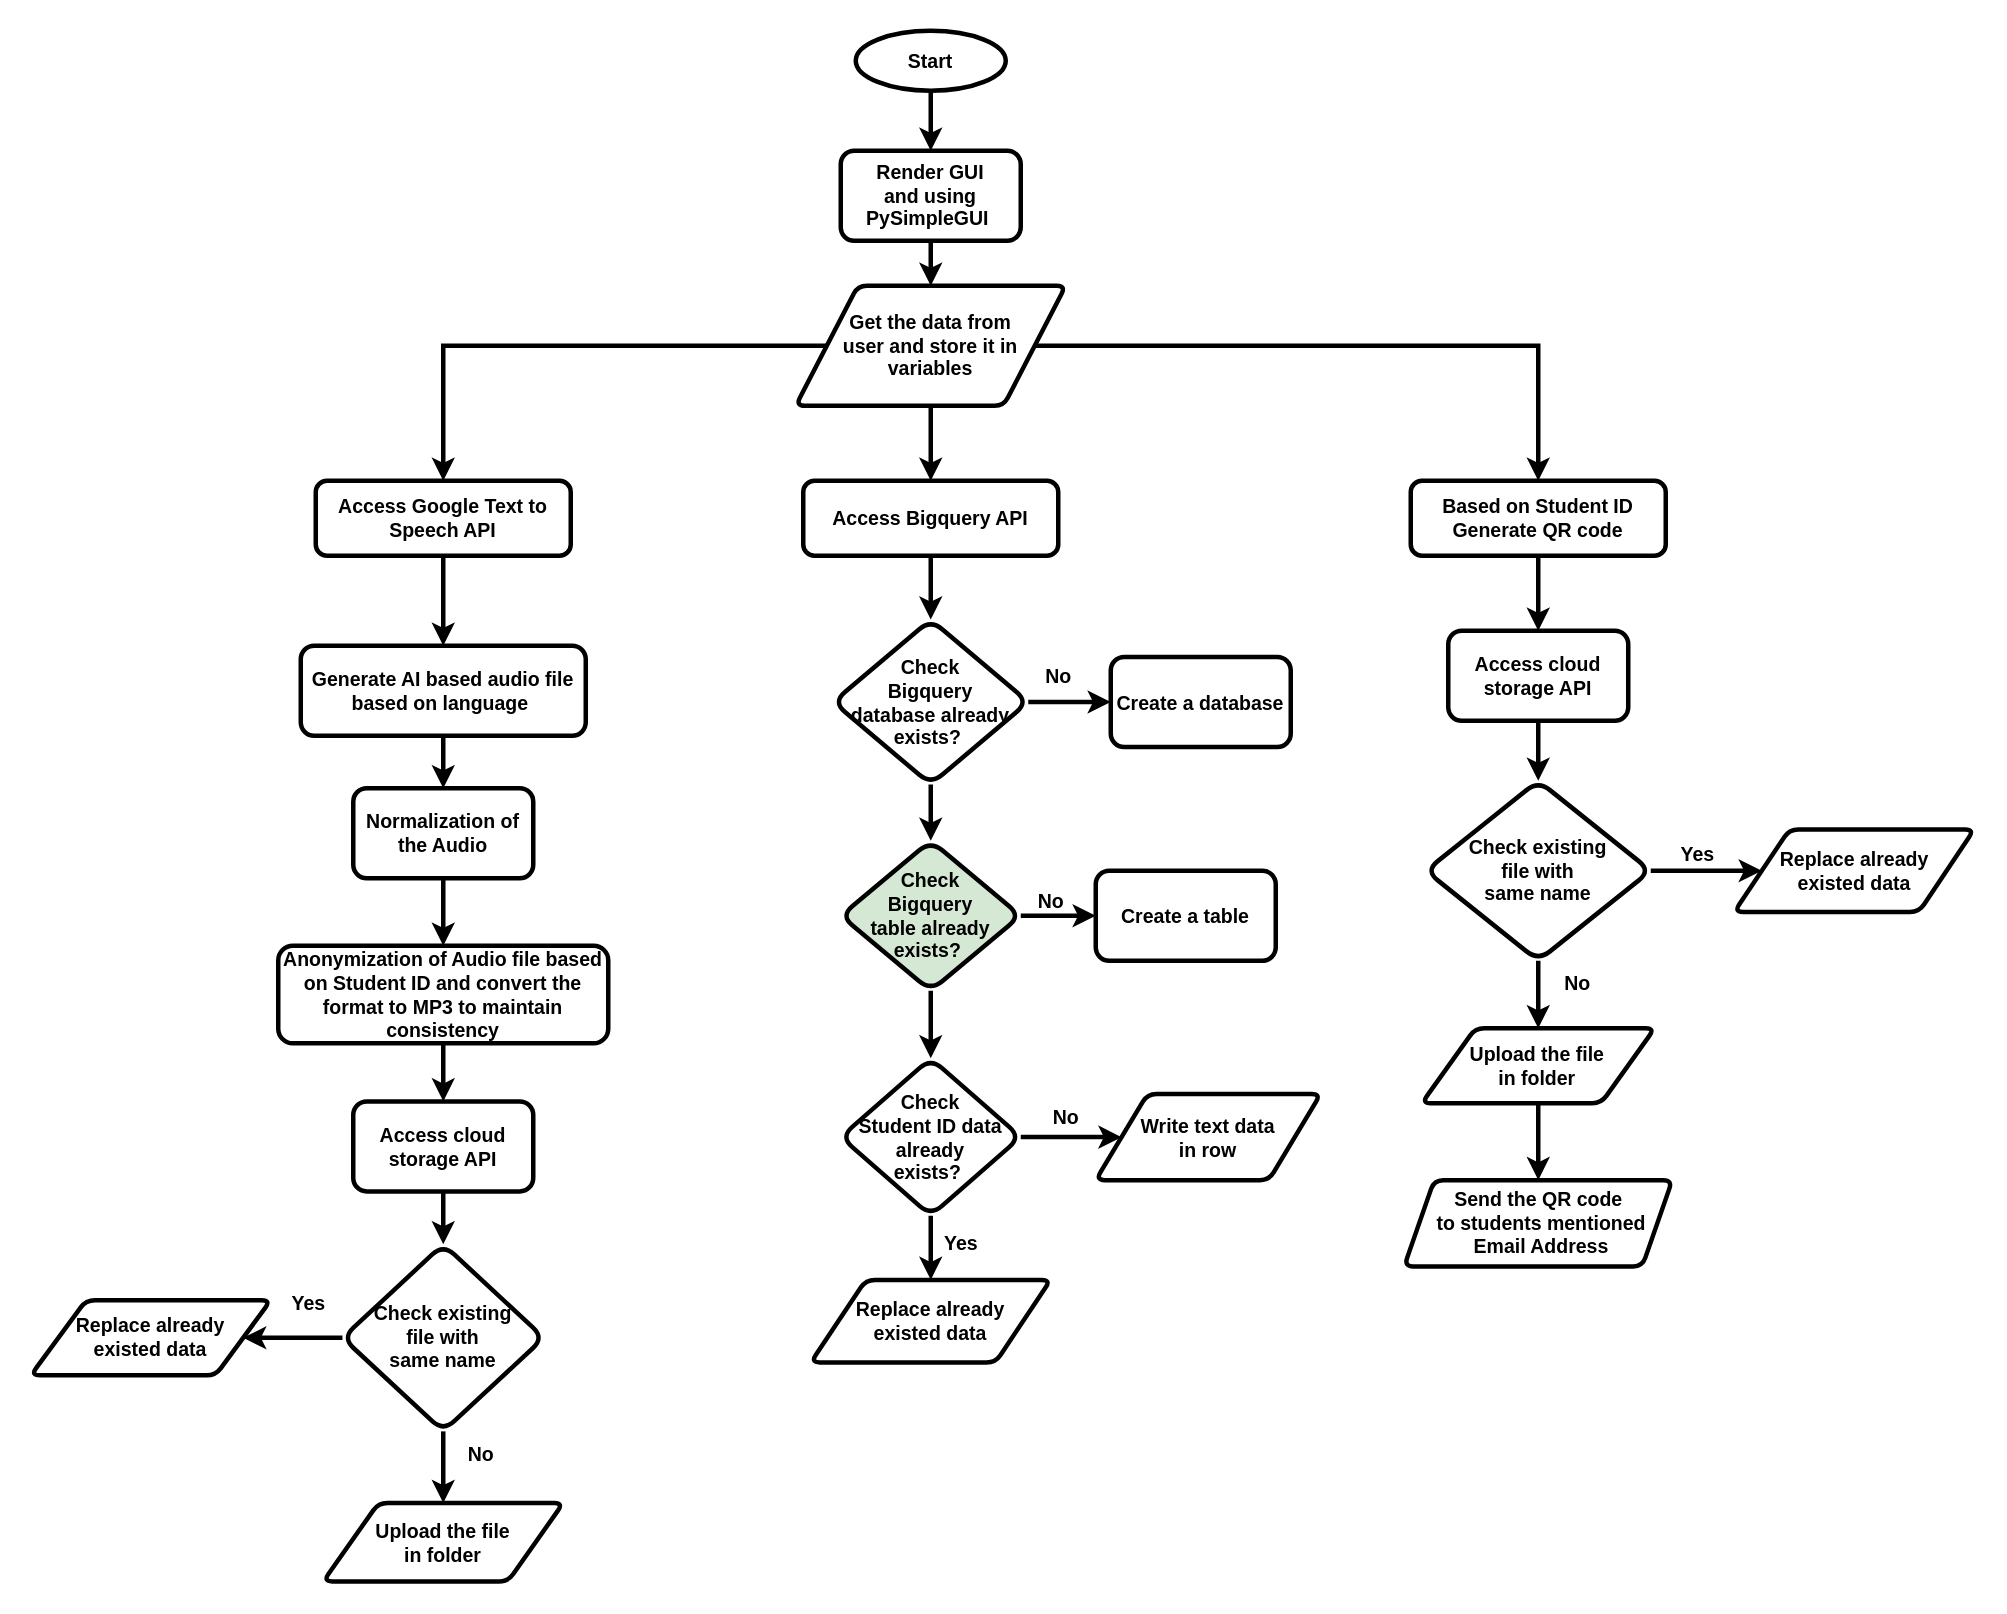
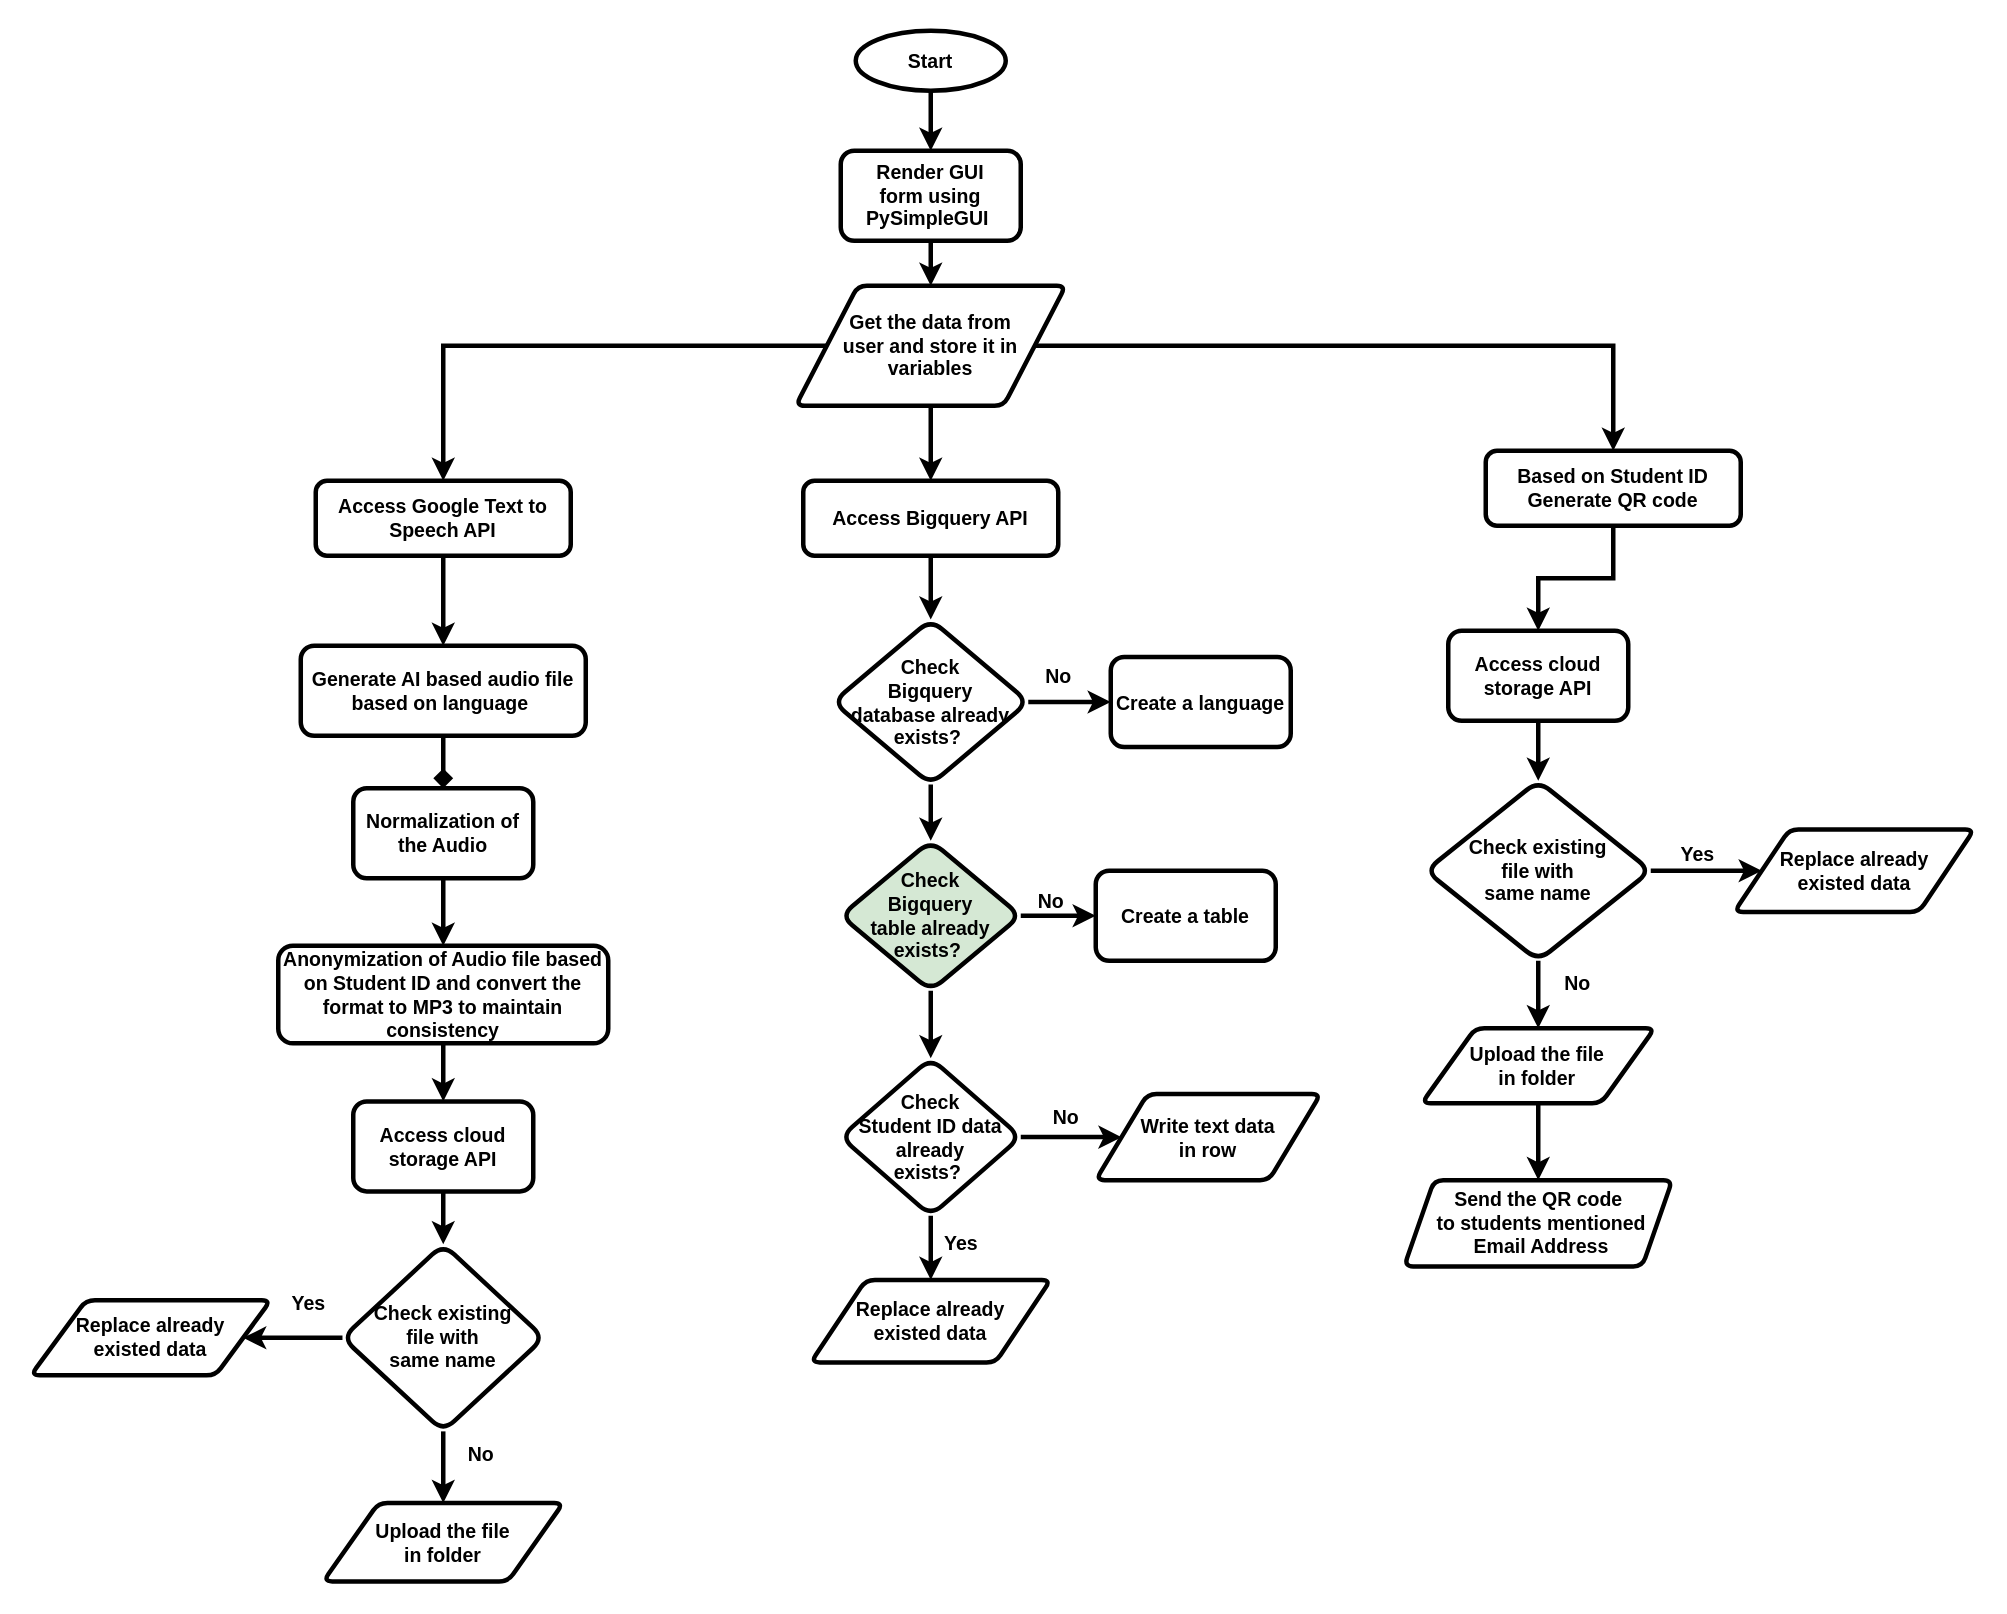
node "Render GUI and using PySimpleGUI": label "Render GUI and using PySimpleGUI" -> "Render GUI form using PySimpleGUI"
node "Based on Student ID Generate QR code": moved (1538, 518) -> (1613, 488)
node "Create a database": label "Create a database" -> "Create a language"
edge "Generate AI based audio file based on language" -> "Normalization of the Audio": arrowhead classic -> diamond
